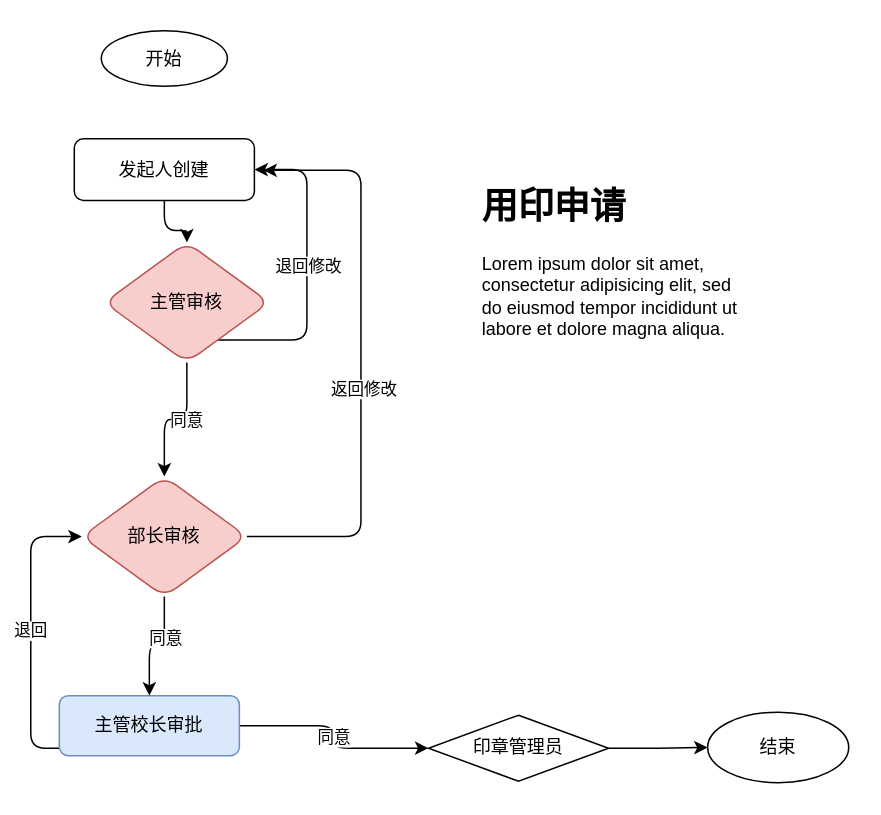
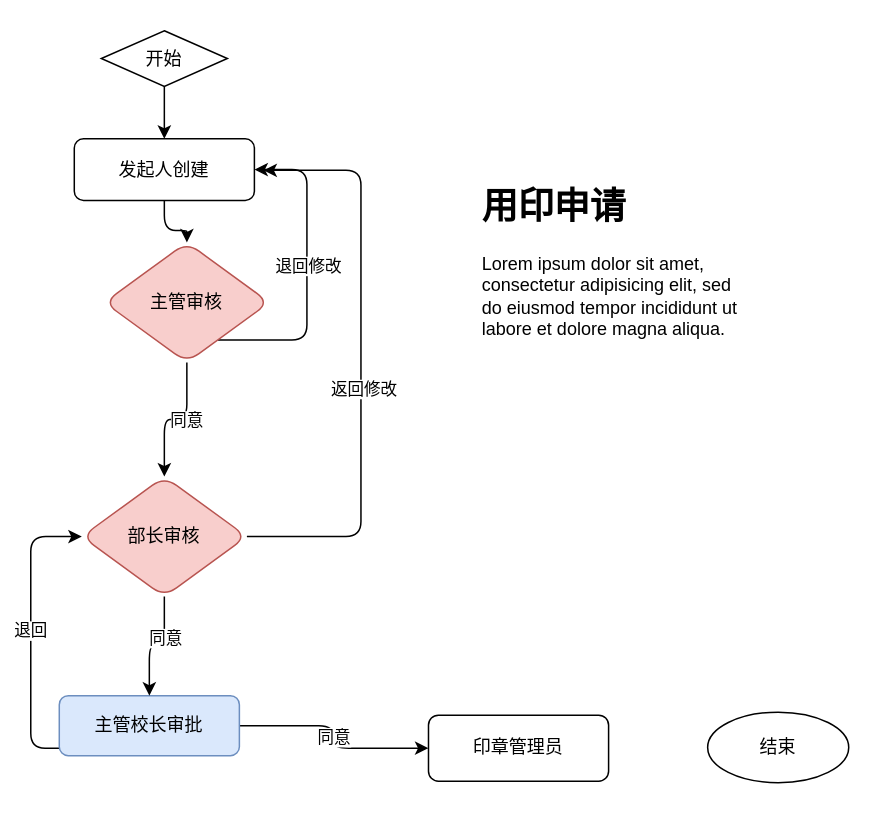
node "开始": shape ellipse -> diamond
edge "开始" -> "发起人创建": added
node "印章管理员": shape diamond -> rounded rectangle
edge "印章管理员" -> "结束": removed
